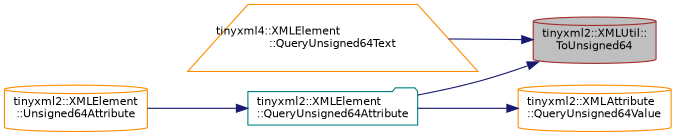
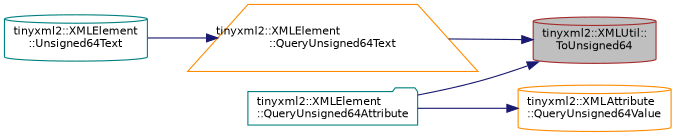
node "tinyxml2::XMLElement ::Unsigned64Text": added
node "tinyxml4::XMLElement ::QueryUnsigned64Text": label "tinyxml4::XMLElement ::QueryUnsigned64Text" -> "tinyxml2::XMLElement ::QueryUnsigned64Text"
node "tinyxml2::XMLElement ::Unsigned64Attribute": removed
